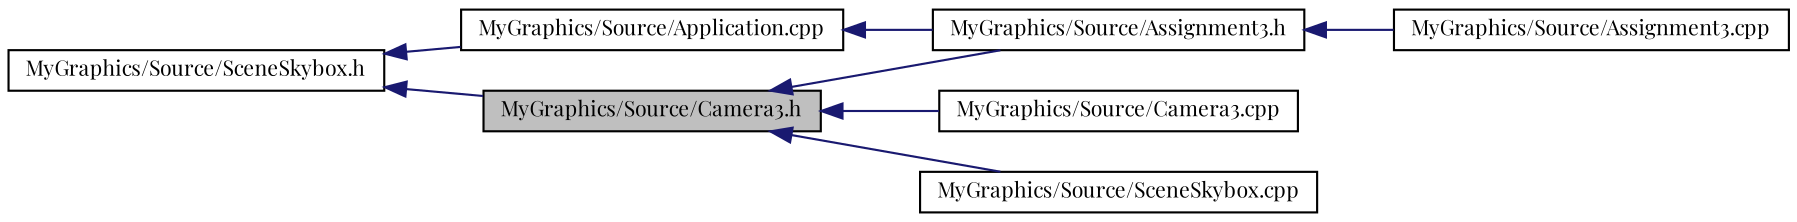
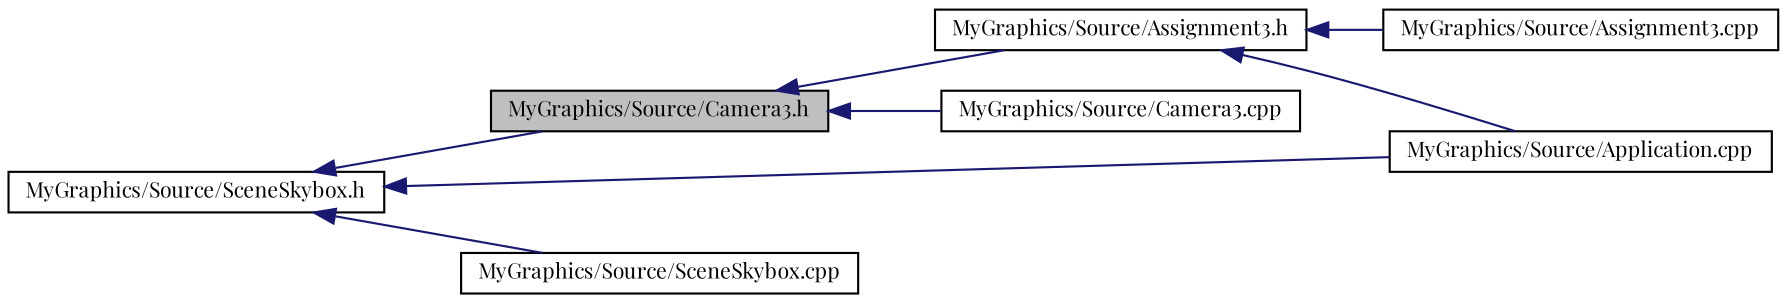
edge "MyGraphics/Source/Assignment3.h" -> "MyGraphics/Source/Application.cpp": reversed
edge "MyGraphics/Source/SceneSkybox.cpp" -> "MyGraphics/Source/Camera3.h": now "MyGraphics/Source/SceneSkybox.cpp" -> "MyGraphics/Source/SceneSkybox.h"
